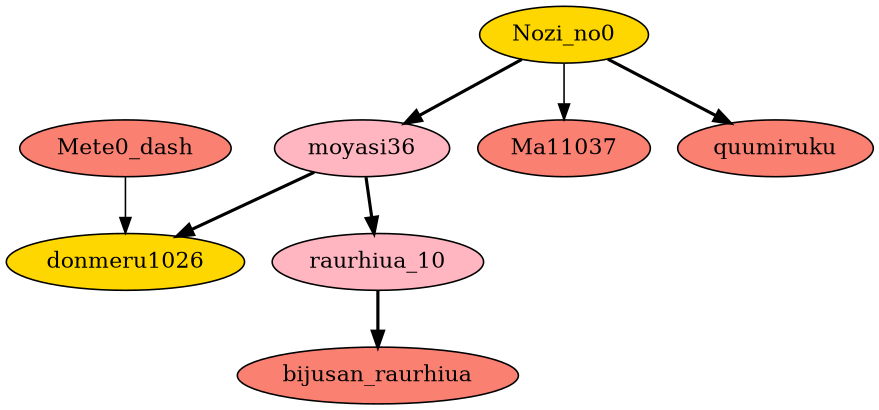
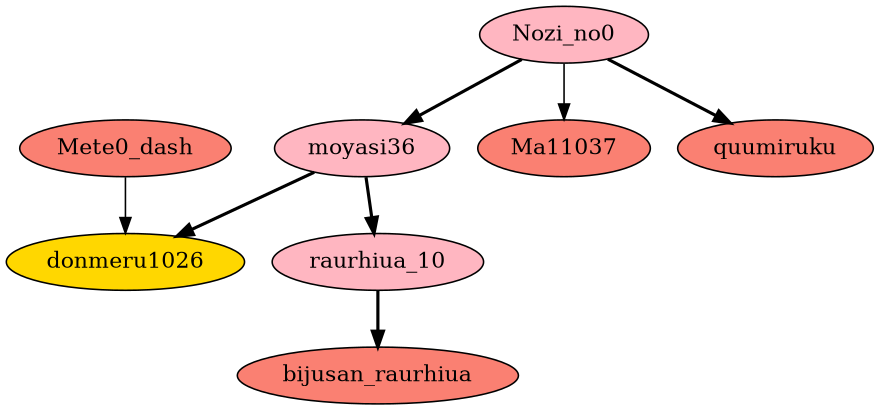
node "Nozi_no0": fillcolor gold -> lightpink
